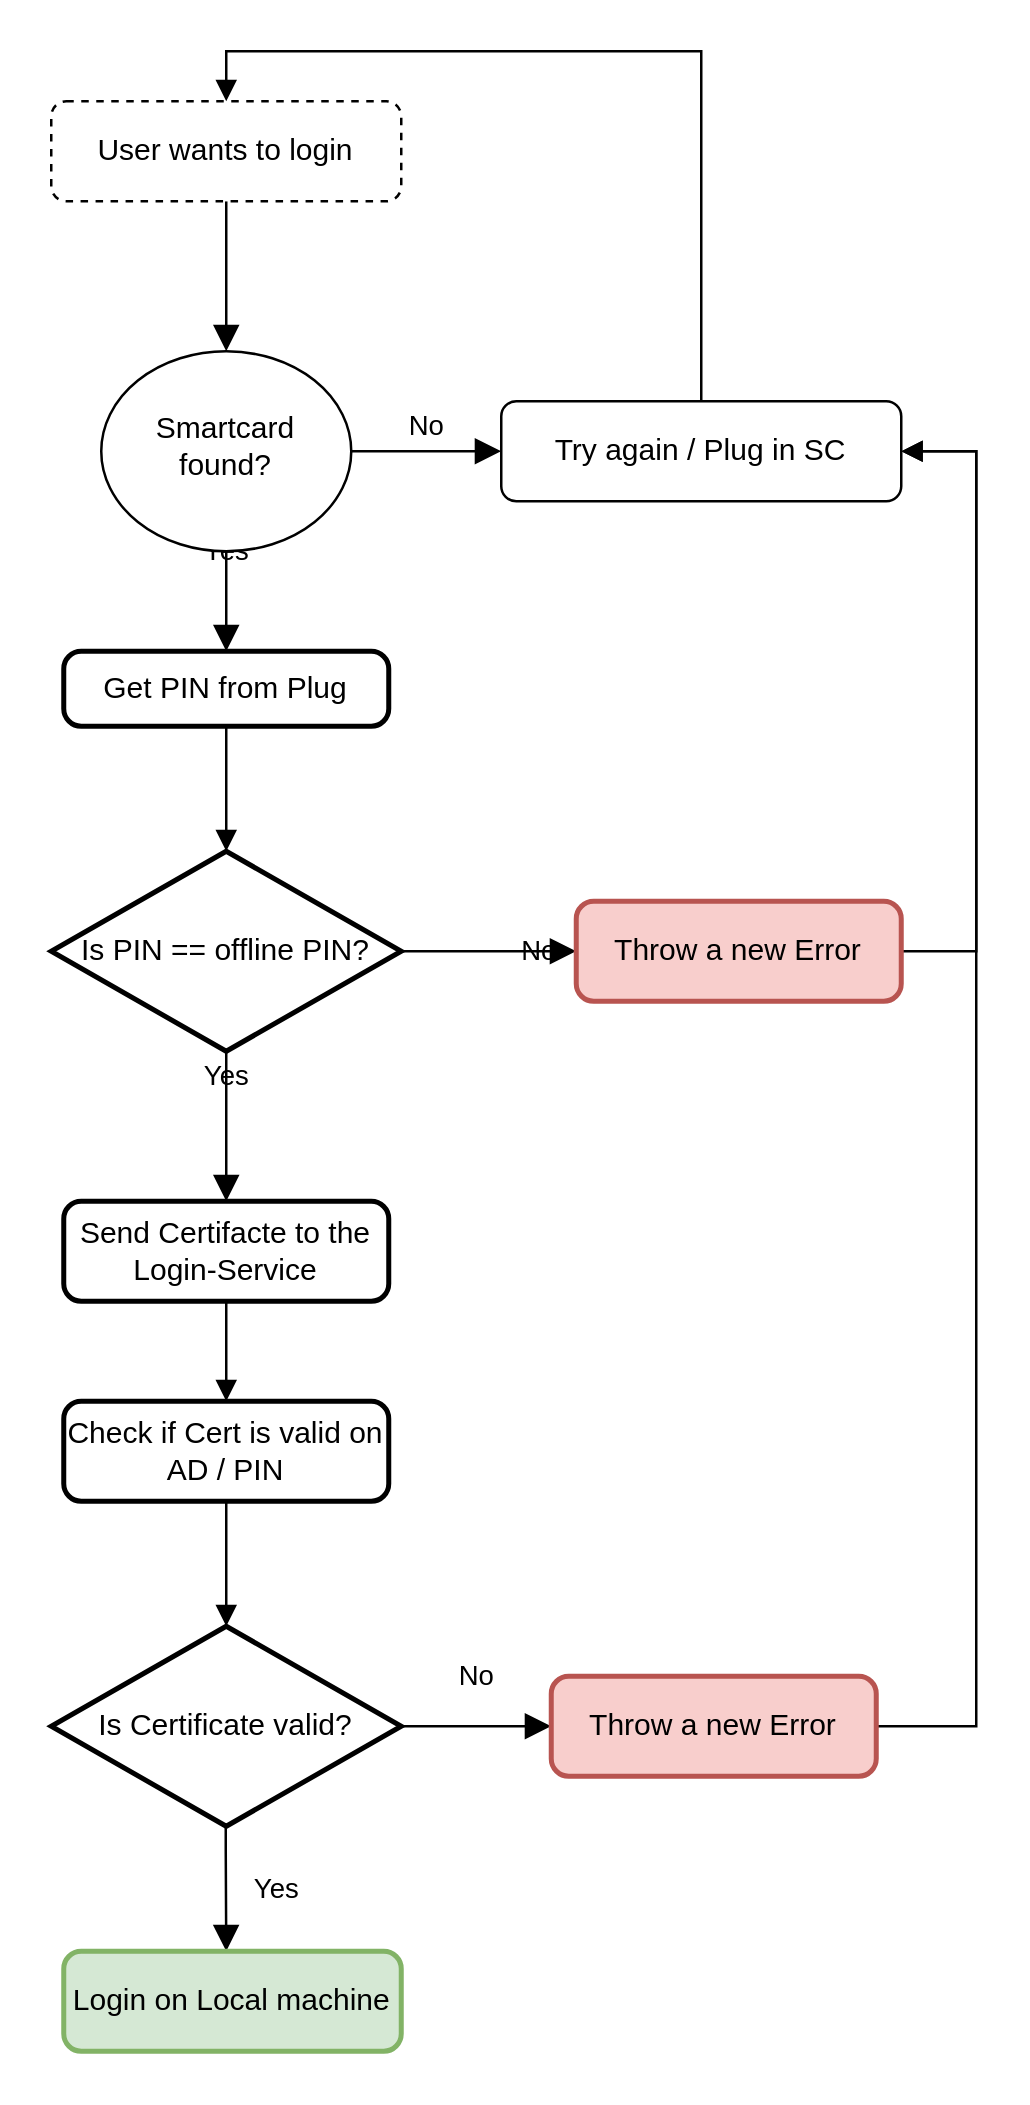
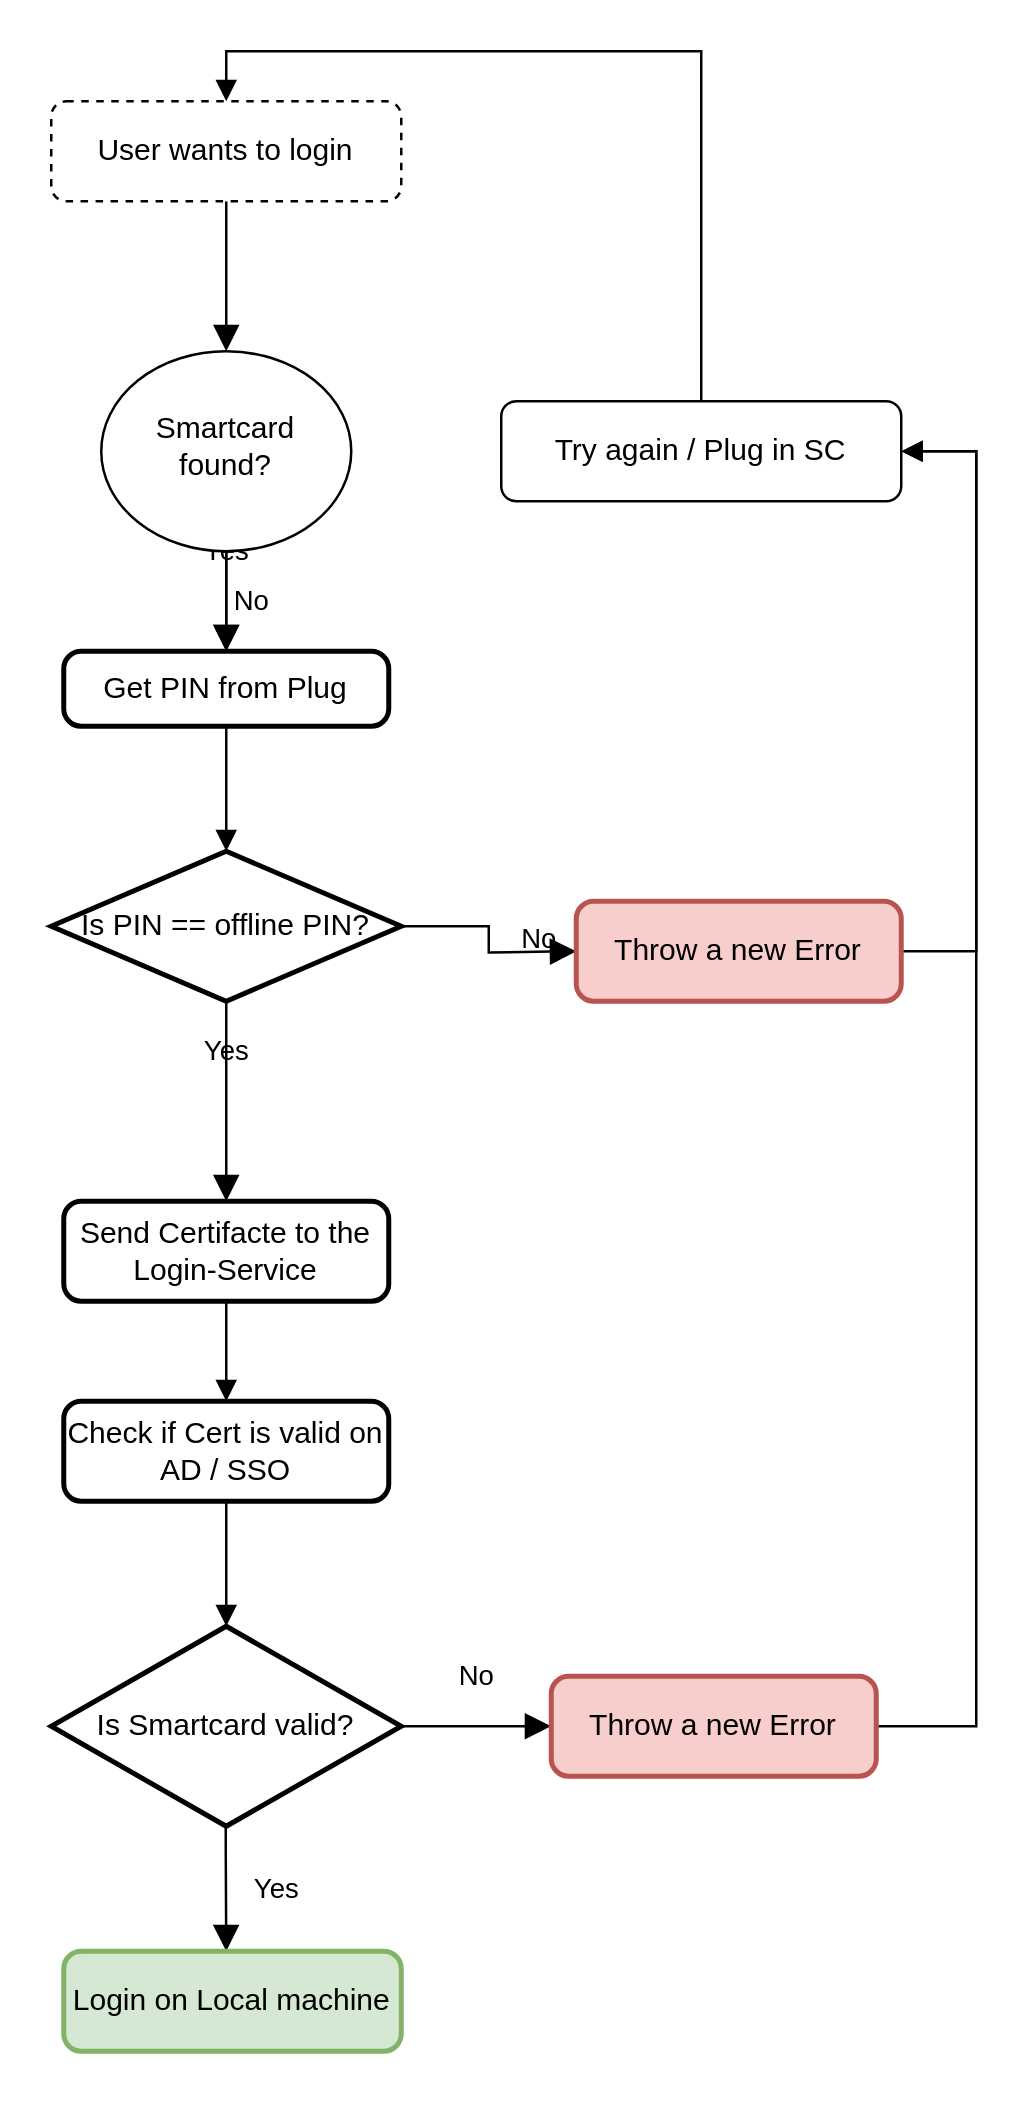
edge "Smartcard found?" -> "Try again / Plug in SC": now "Smartcard found?" -> "Get PIN from Plug"
node "Is PIN == offline PIN?": size 350x200 -> 350x150
node "Check if Cert is valid on AD / PIN": label "Check if Cert is valid on AD / PIN" -> "Check if Cert is valid on AD / SSO"
node "Is Certificate valid?": label "Is Certificate valid?" -> "Is Smartcard valid?"
